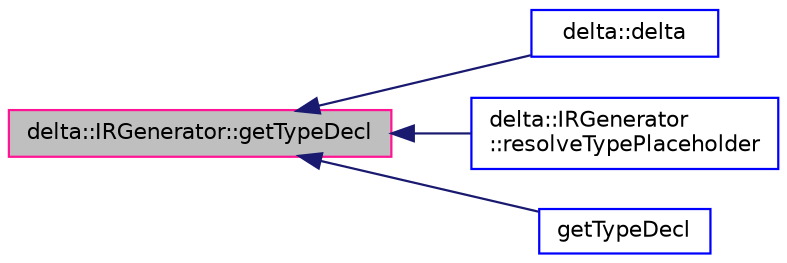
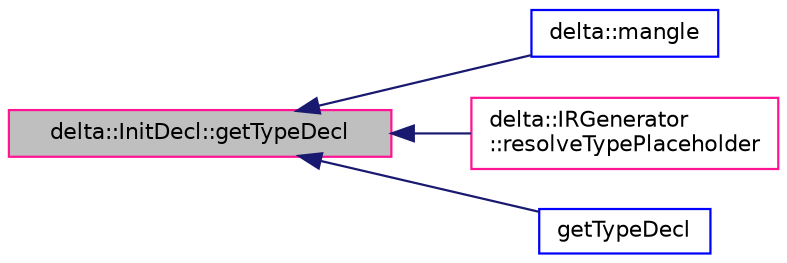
node "delta::delta": label "delta::delta" -> "delta::mangle"
node "delta::IRGenerator::getTypeDecl": label "delta::IRGenerator::getTypeDecl" -> "delta::InitDecl::getTypeDecl"
node "delta::IRGenerator ::resolveTypePlaceholder": color blue -> deeppink
